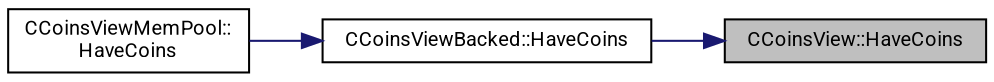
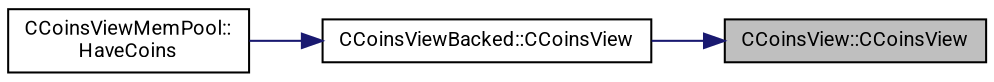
node "CCoinsViewBacked::HaveCoins": label "CCoinsViewBacked::HaveCoins" -> "CCoinsViewBacked::CCoinsView"
node "CCoinsView::HaveCoins": label "CCoinsView::HaveCoins" -> "CCoinsView::CCoinsView"
